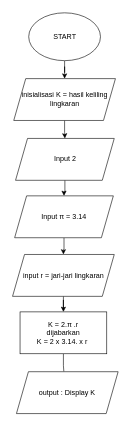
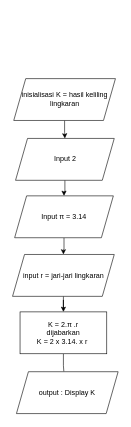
node "START": removed
edge "START" -> "inisialisasi K = hasil keliling lingkaran": removed
